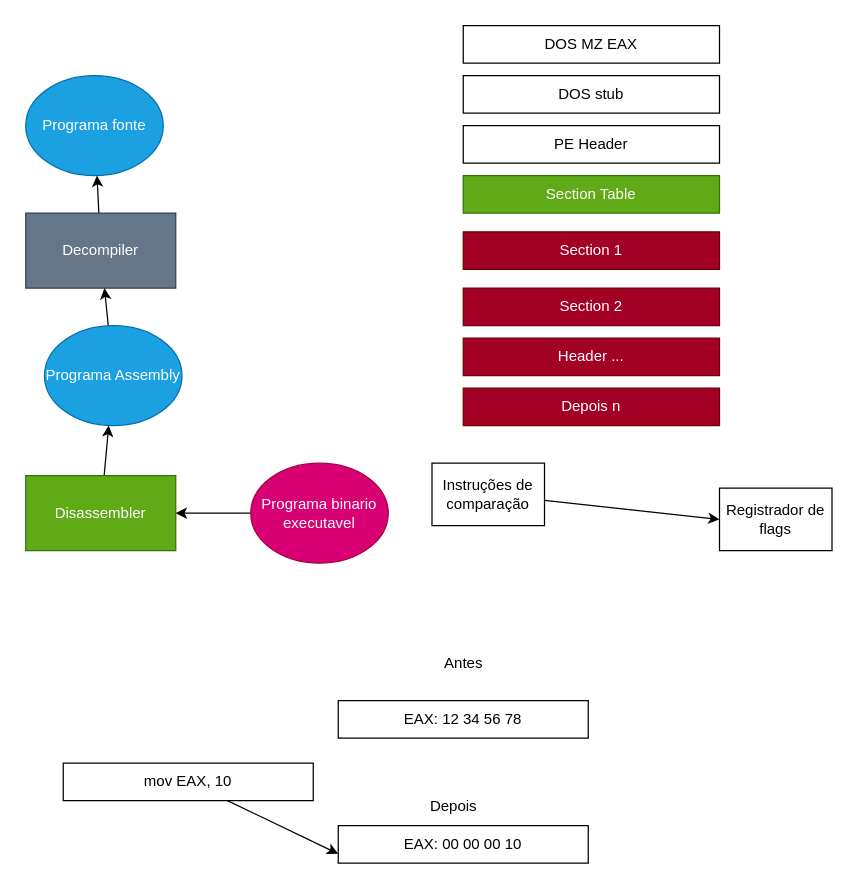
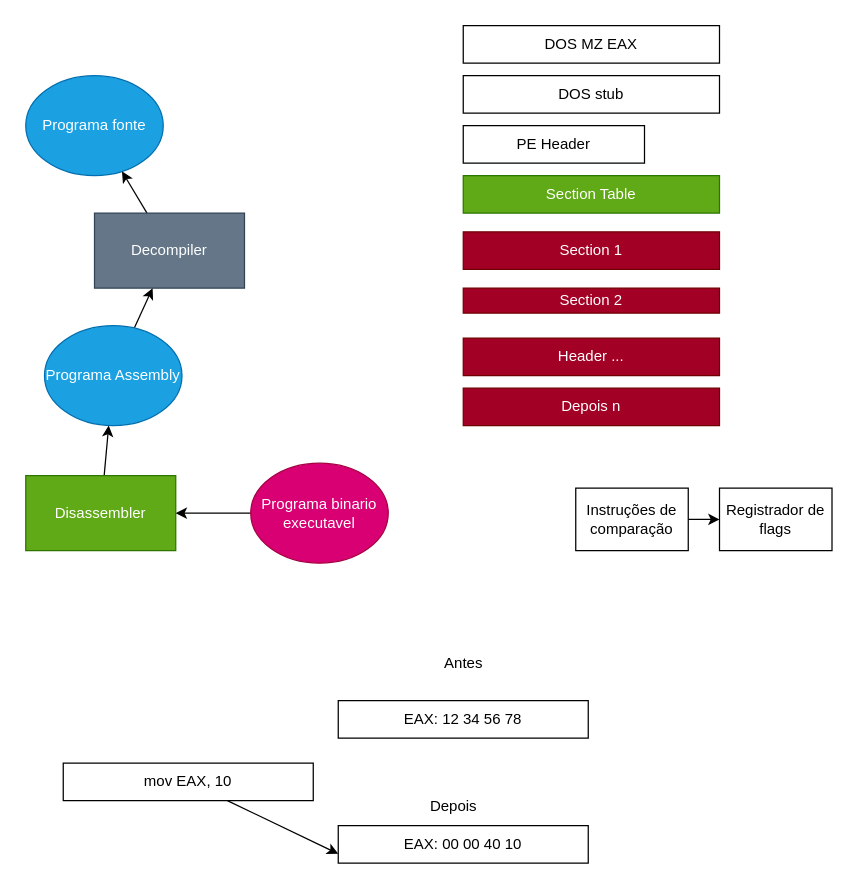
node "PE Header": size 256x38 -> 181x38
node "Decompiler": moved (101, 251) -> (169, 251)
node "Section 2": size 256x38 -> 256x25
node "Instruções de comparação": moved (488, 494) -> (632, 519)
node "EAX: 00 00 00 10": label "EAX: 00 00 00 10" -> "EAX: 00 00 40 10"
